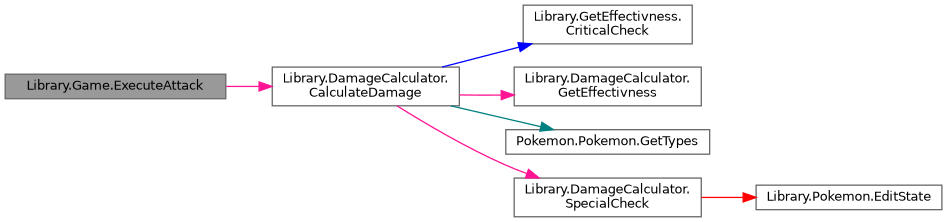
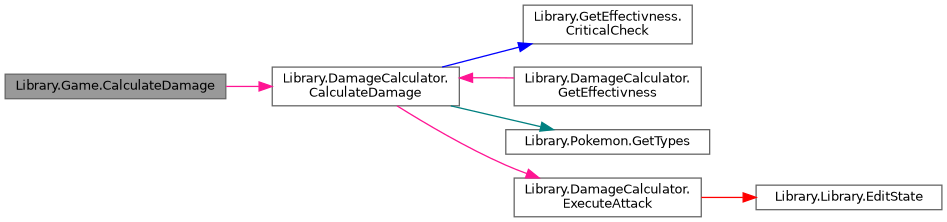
node "Library.Game.ExecuteAttack": label "Library.Game.ExecuteAttack" -> "Library.Game.CalculateDamage"
edge "Library.DamageCalculator. CalculateDamage" -> "Library.DamageCalculator. GetEffectivness": reversed
node "Pokemon.Pokemon.GetTypes": label "Pokemon.Pokemon.GetTypes" -> "Library.Pokemon.GetTypes"
node "Library.DamageCalculator. SpecialCheck": label "Library.DamageCalculator. SpecialCheck" -> "Library.DamageCalculator. ExecuteAttack"
node "Library.Pokemon.EditState": label "Library.Pokemon.EditState" -> "Library.Library.EditState"
